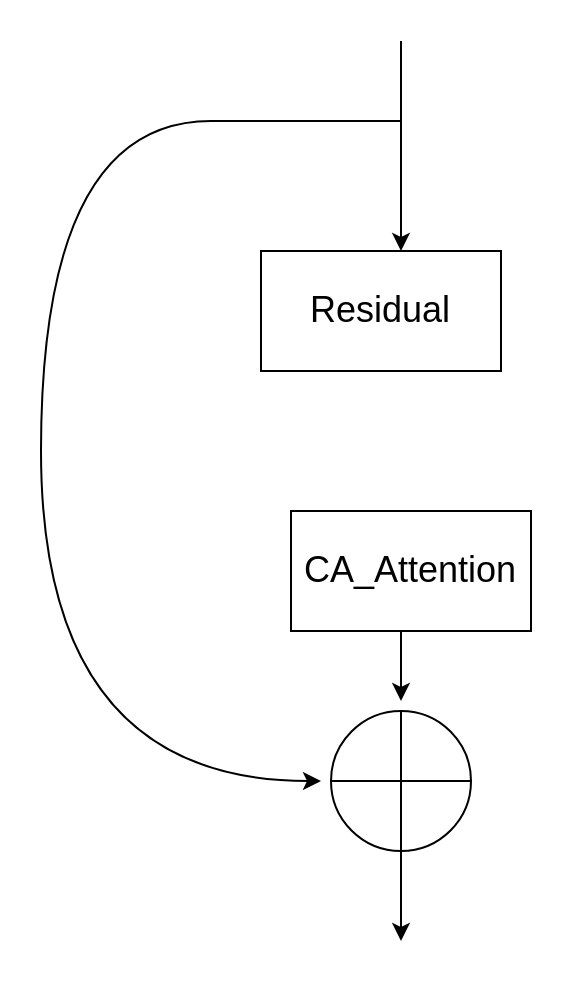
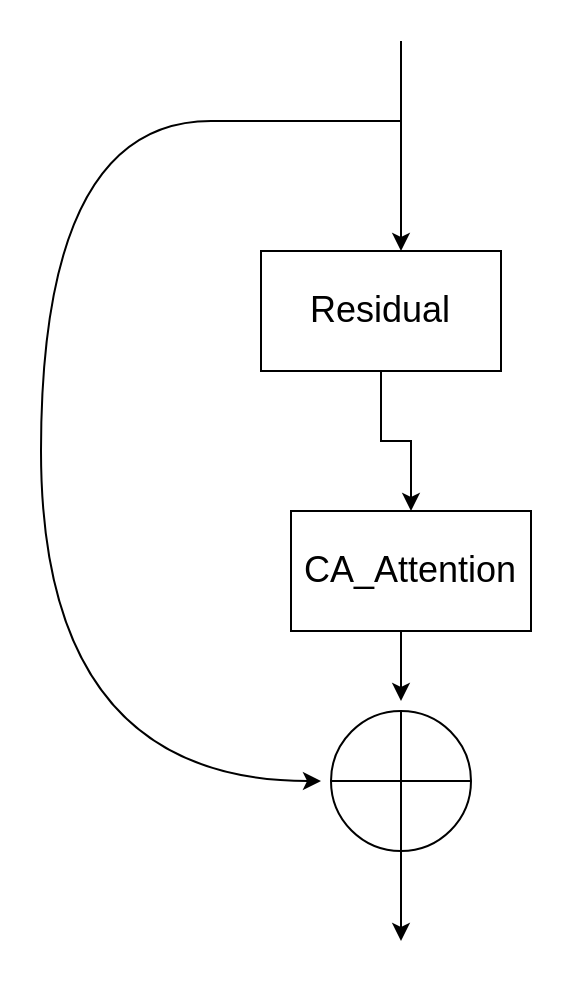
edge "Residual" -> "CA_Attention": added
